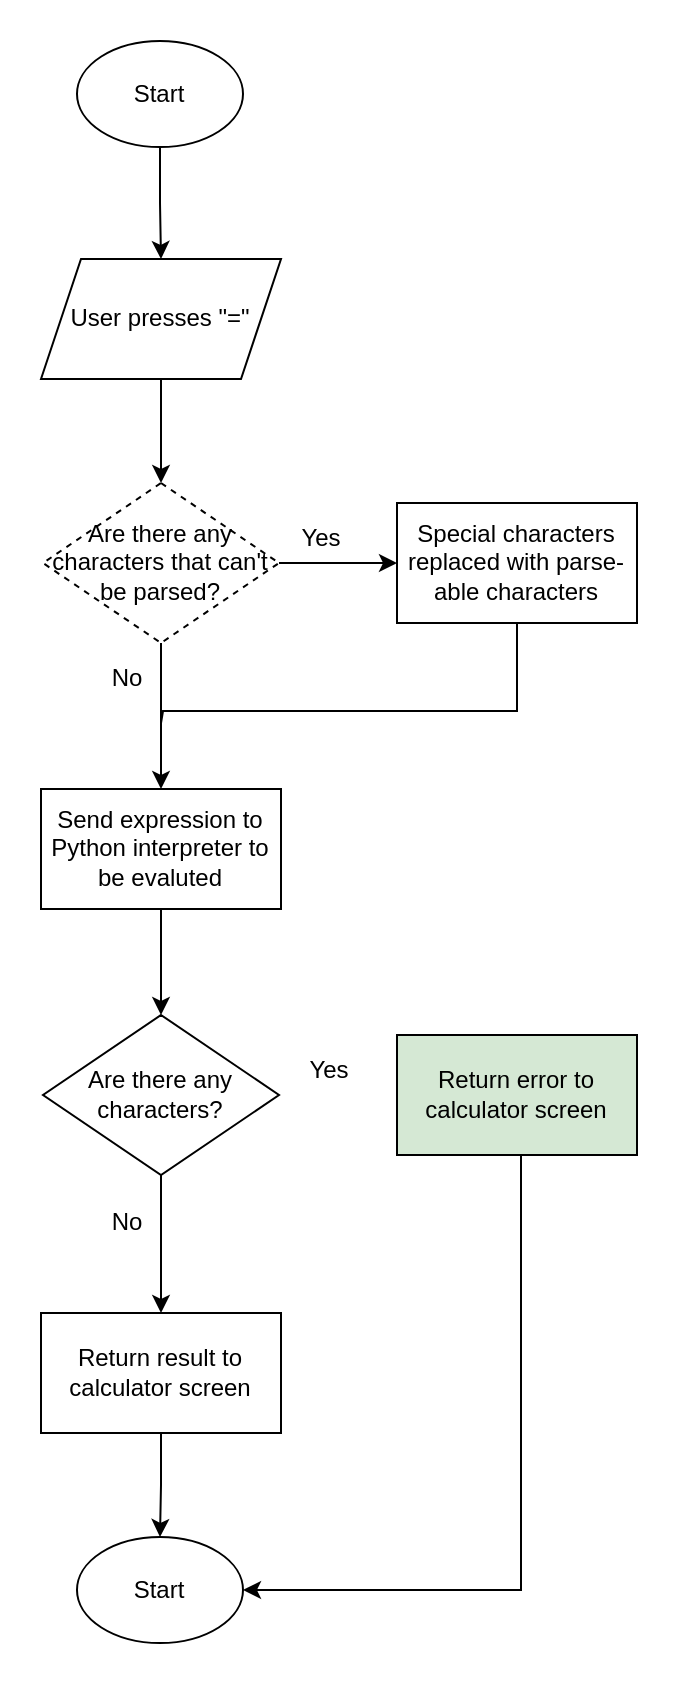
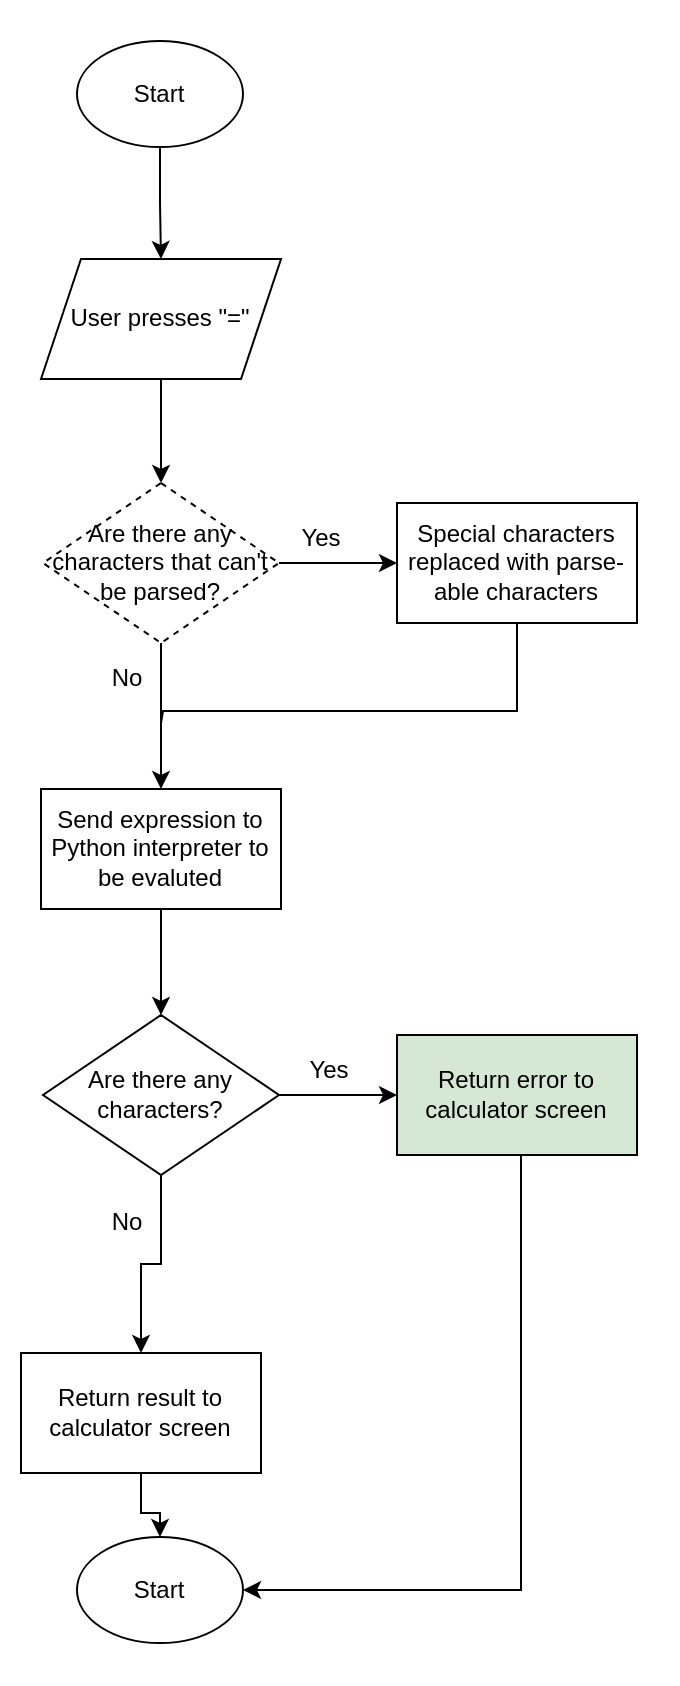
edge "Are there any characters?" -> "Return error to calculator screen": added
node "Return result to calculator screen": moved (161, 1373) -> (141, 1413)
